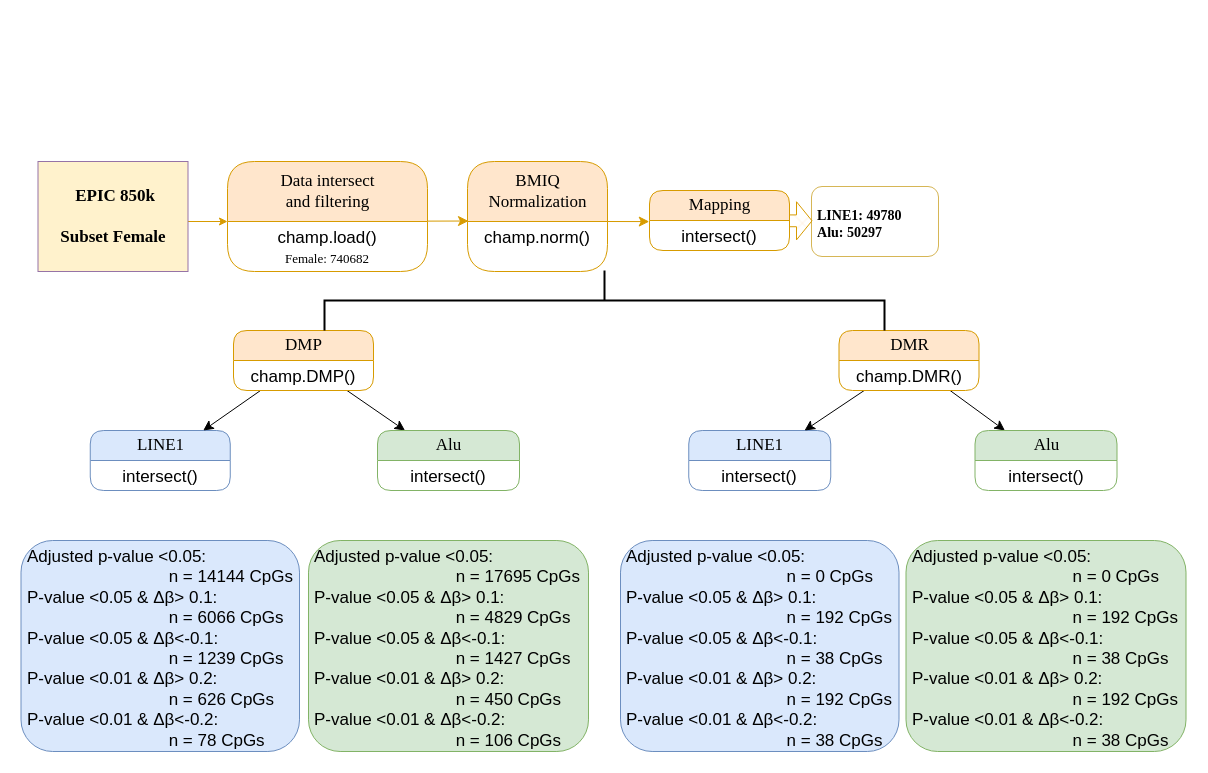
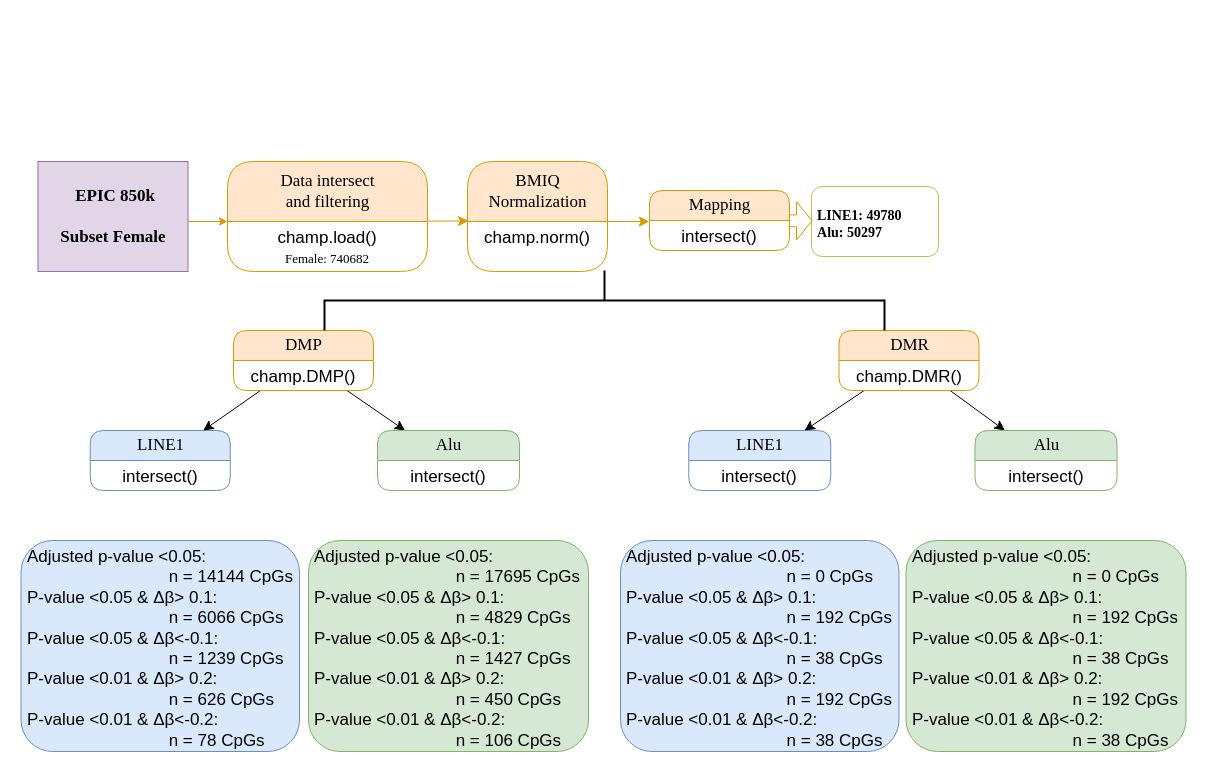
node "EPIC 850k Subset Female": fillcolor #fff2cc -> #e1d5e7
